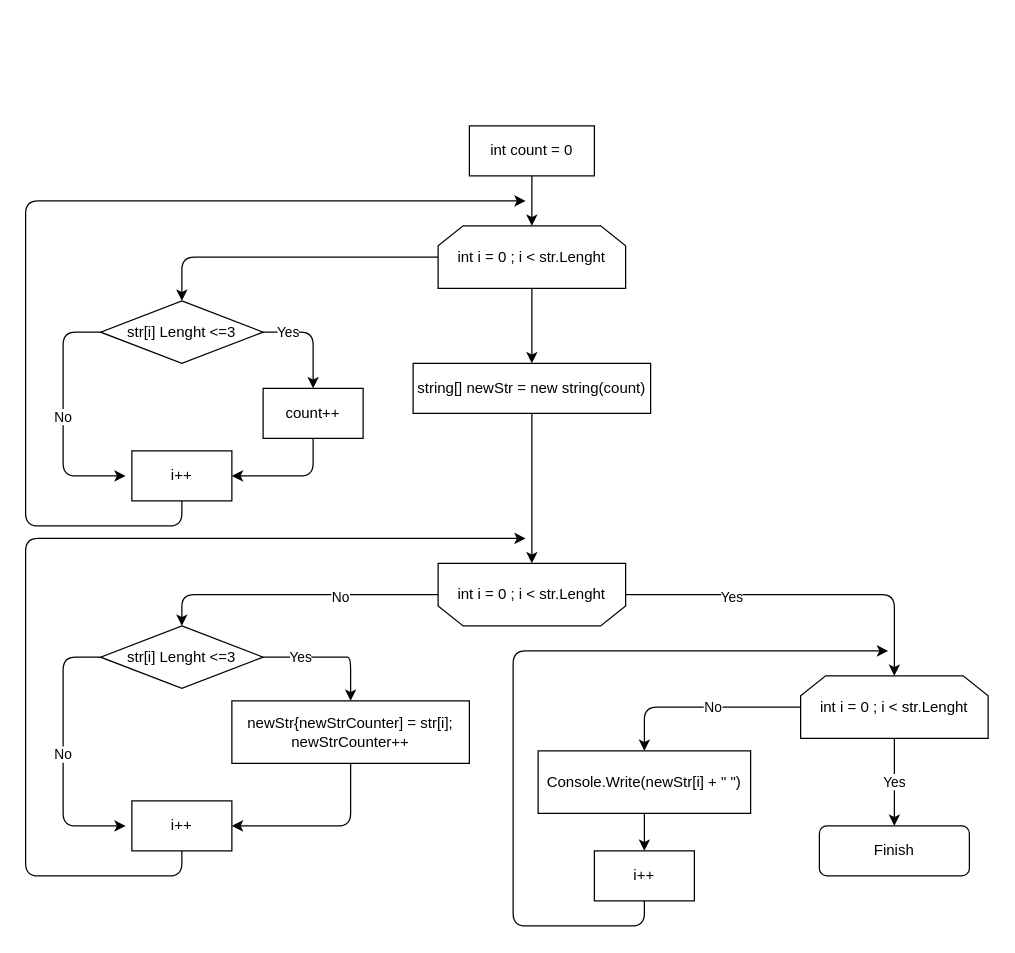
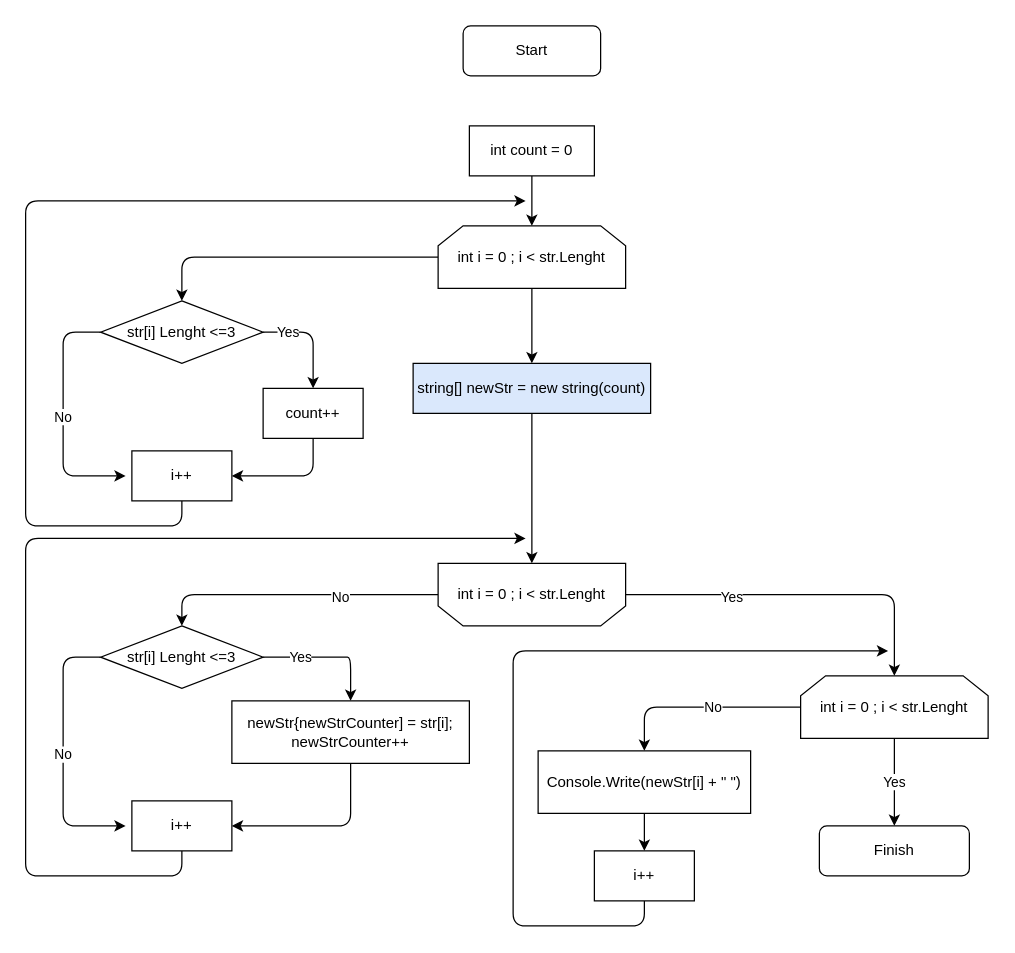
node "Start": added
node "string[] newStr = new string(count)": fillcolor #ffffff -> #dae8fc
